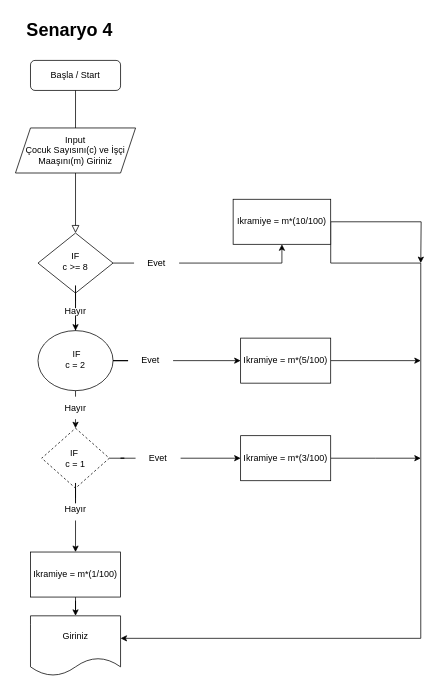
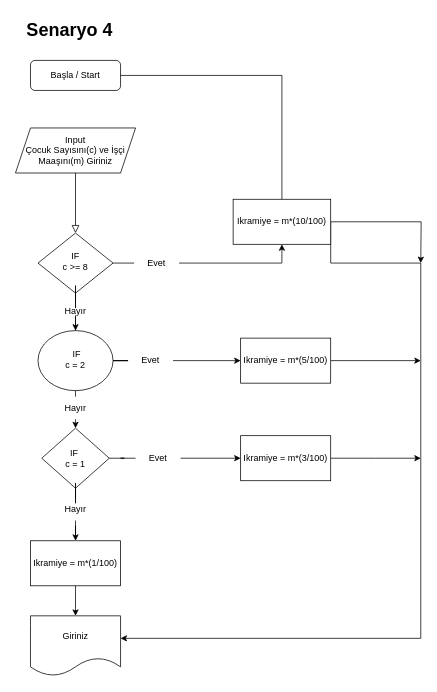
edge "Başla / Start" -- "Input Çocuk Sayısını(c) ve İşçi Maaşını(m) Giriniz": now "Başla / Start" -- "Ikramiye = m*(10/100)"
node "IF c = 1": style dashed -> solid
node "Ikramiye = m*(1/100)": moved (75, 574) -> (75, 563)
